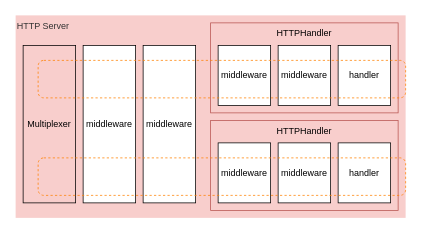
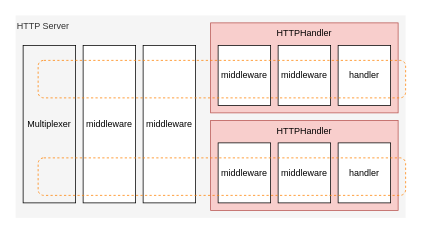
node "HTTP Server": fillcolor #f8cecc -> #f5f5f5
